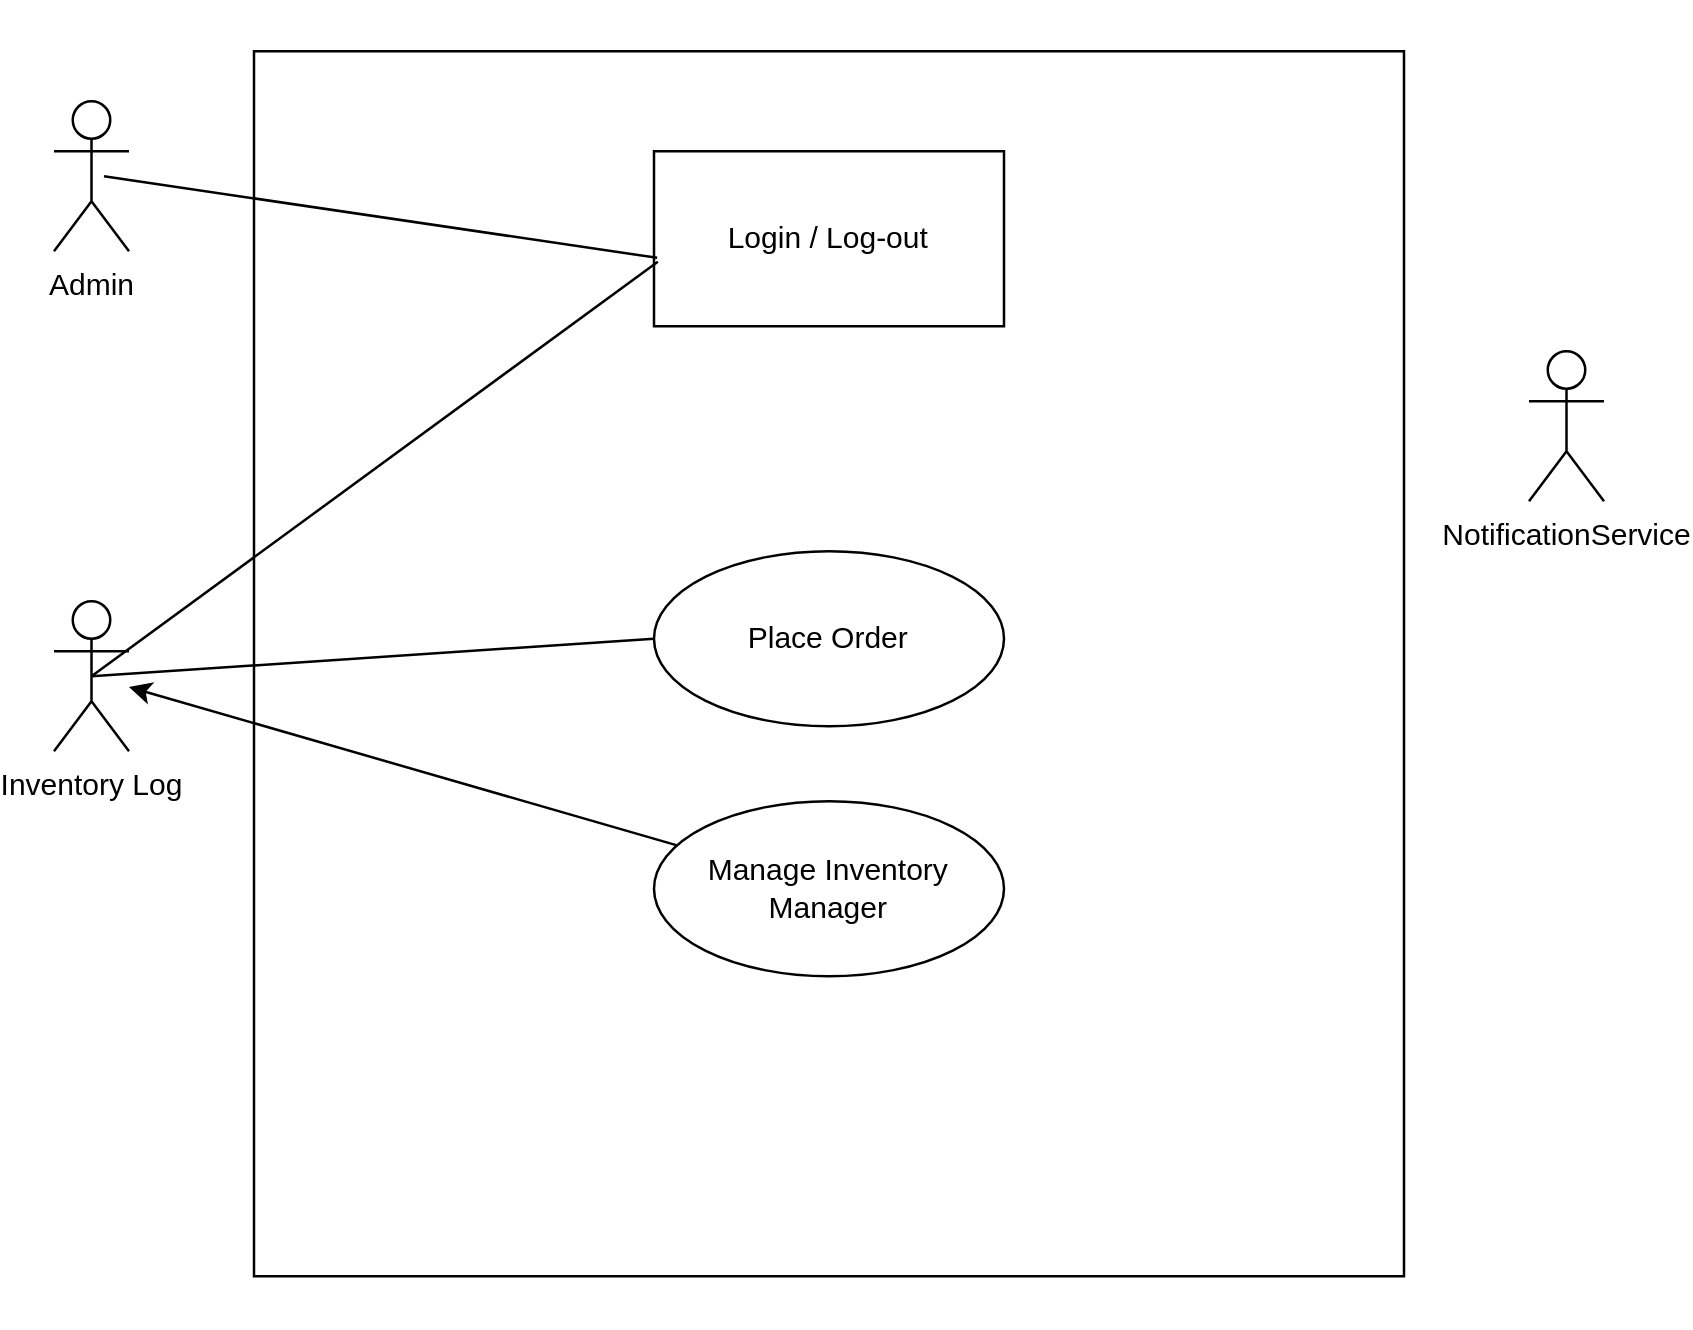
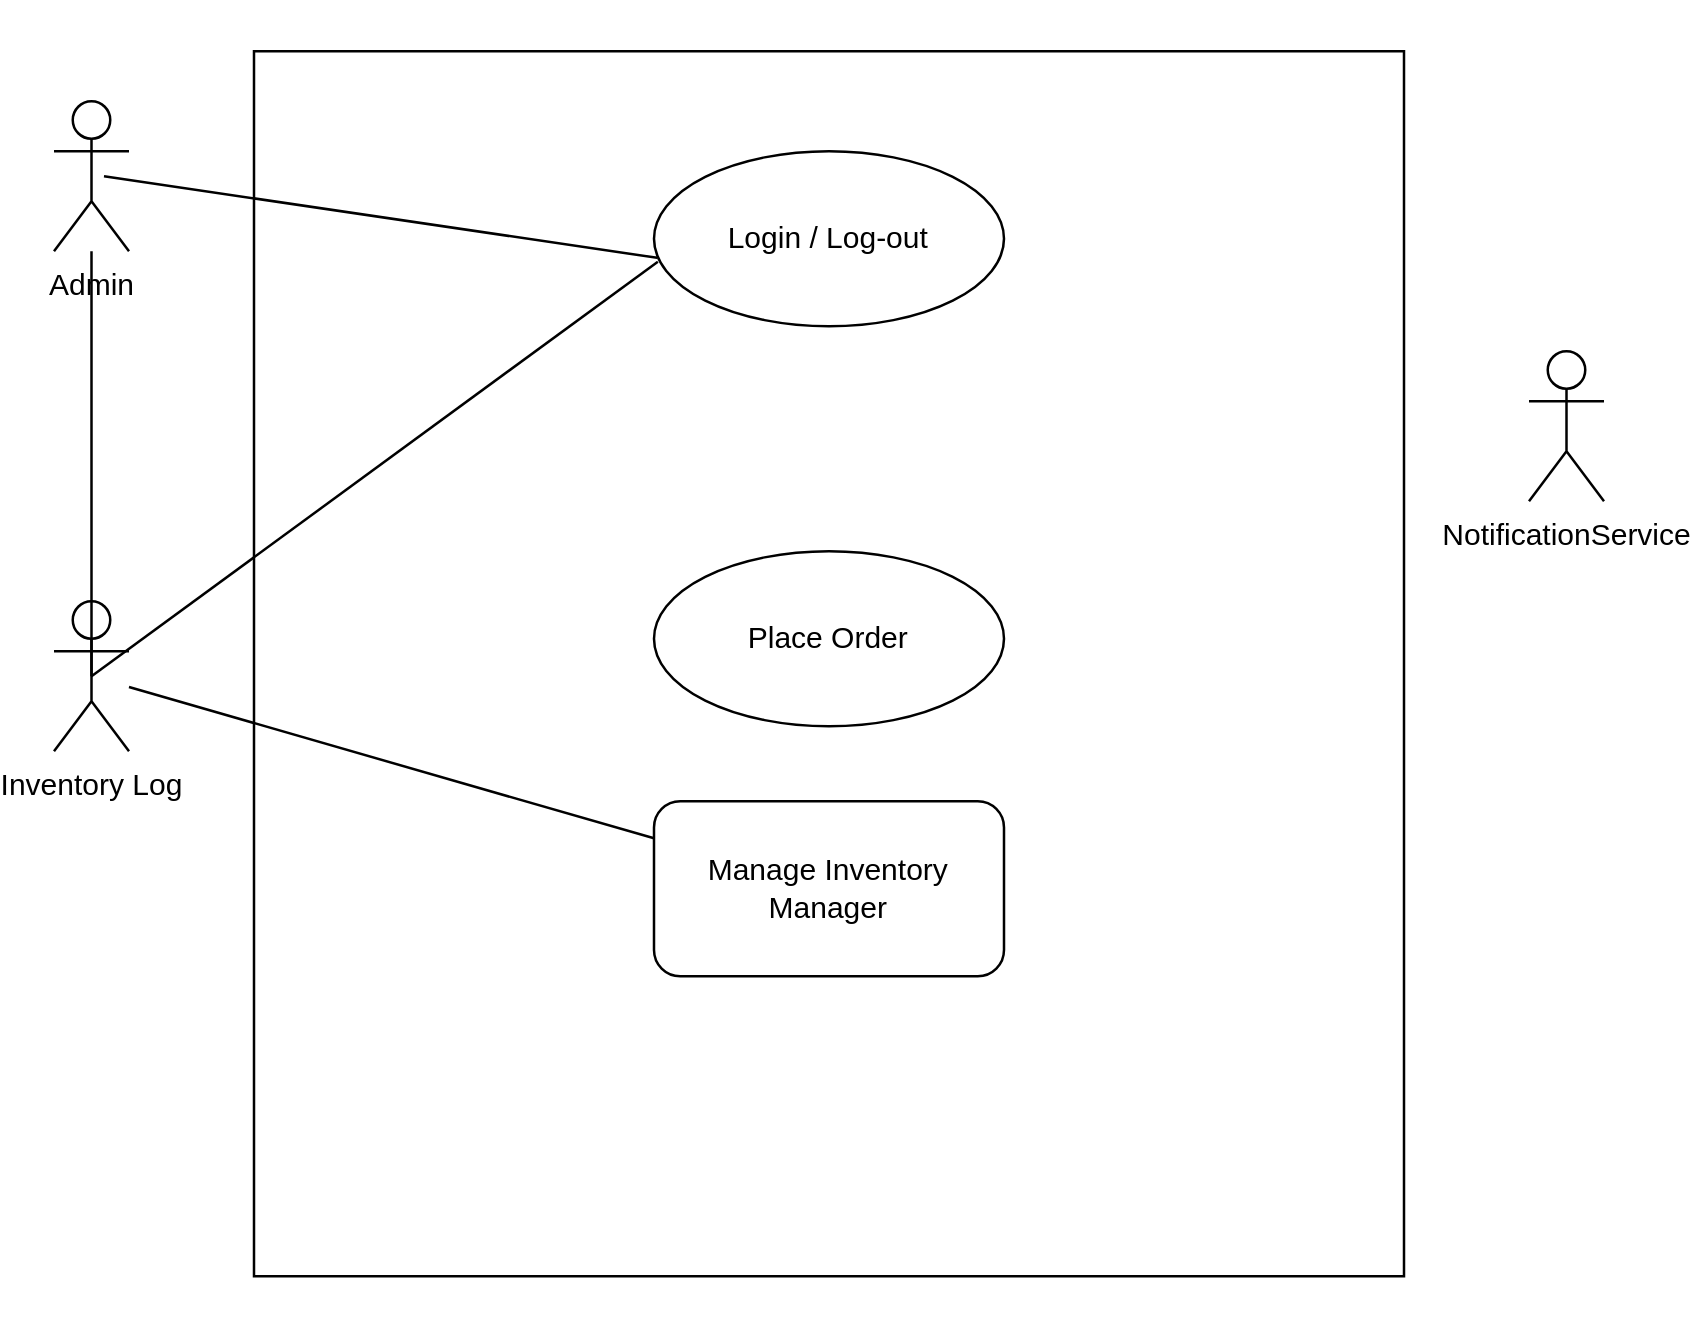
node "Login / Log-out": shape rectangle -> ellipse
edge "Place Order" -- "Inventory Log": now "Admin" -- "Inventory Log"
edge "Manage Inventory Manager" -> "Inventory Log": arrowhead classic -> none
node "Manage Inventory Manager": shape ellipse -> rounded rectangle
